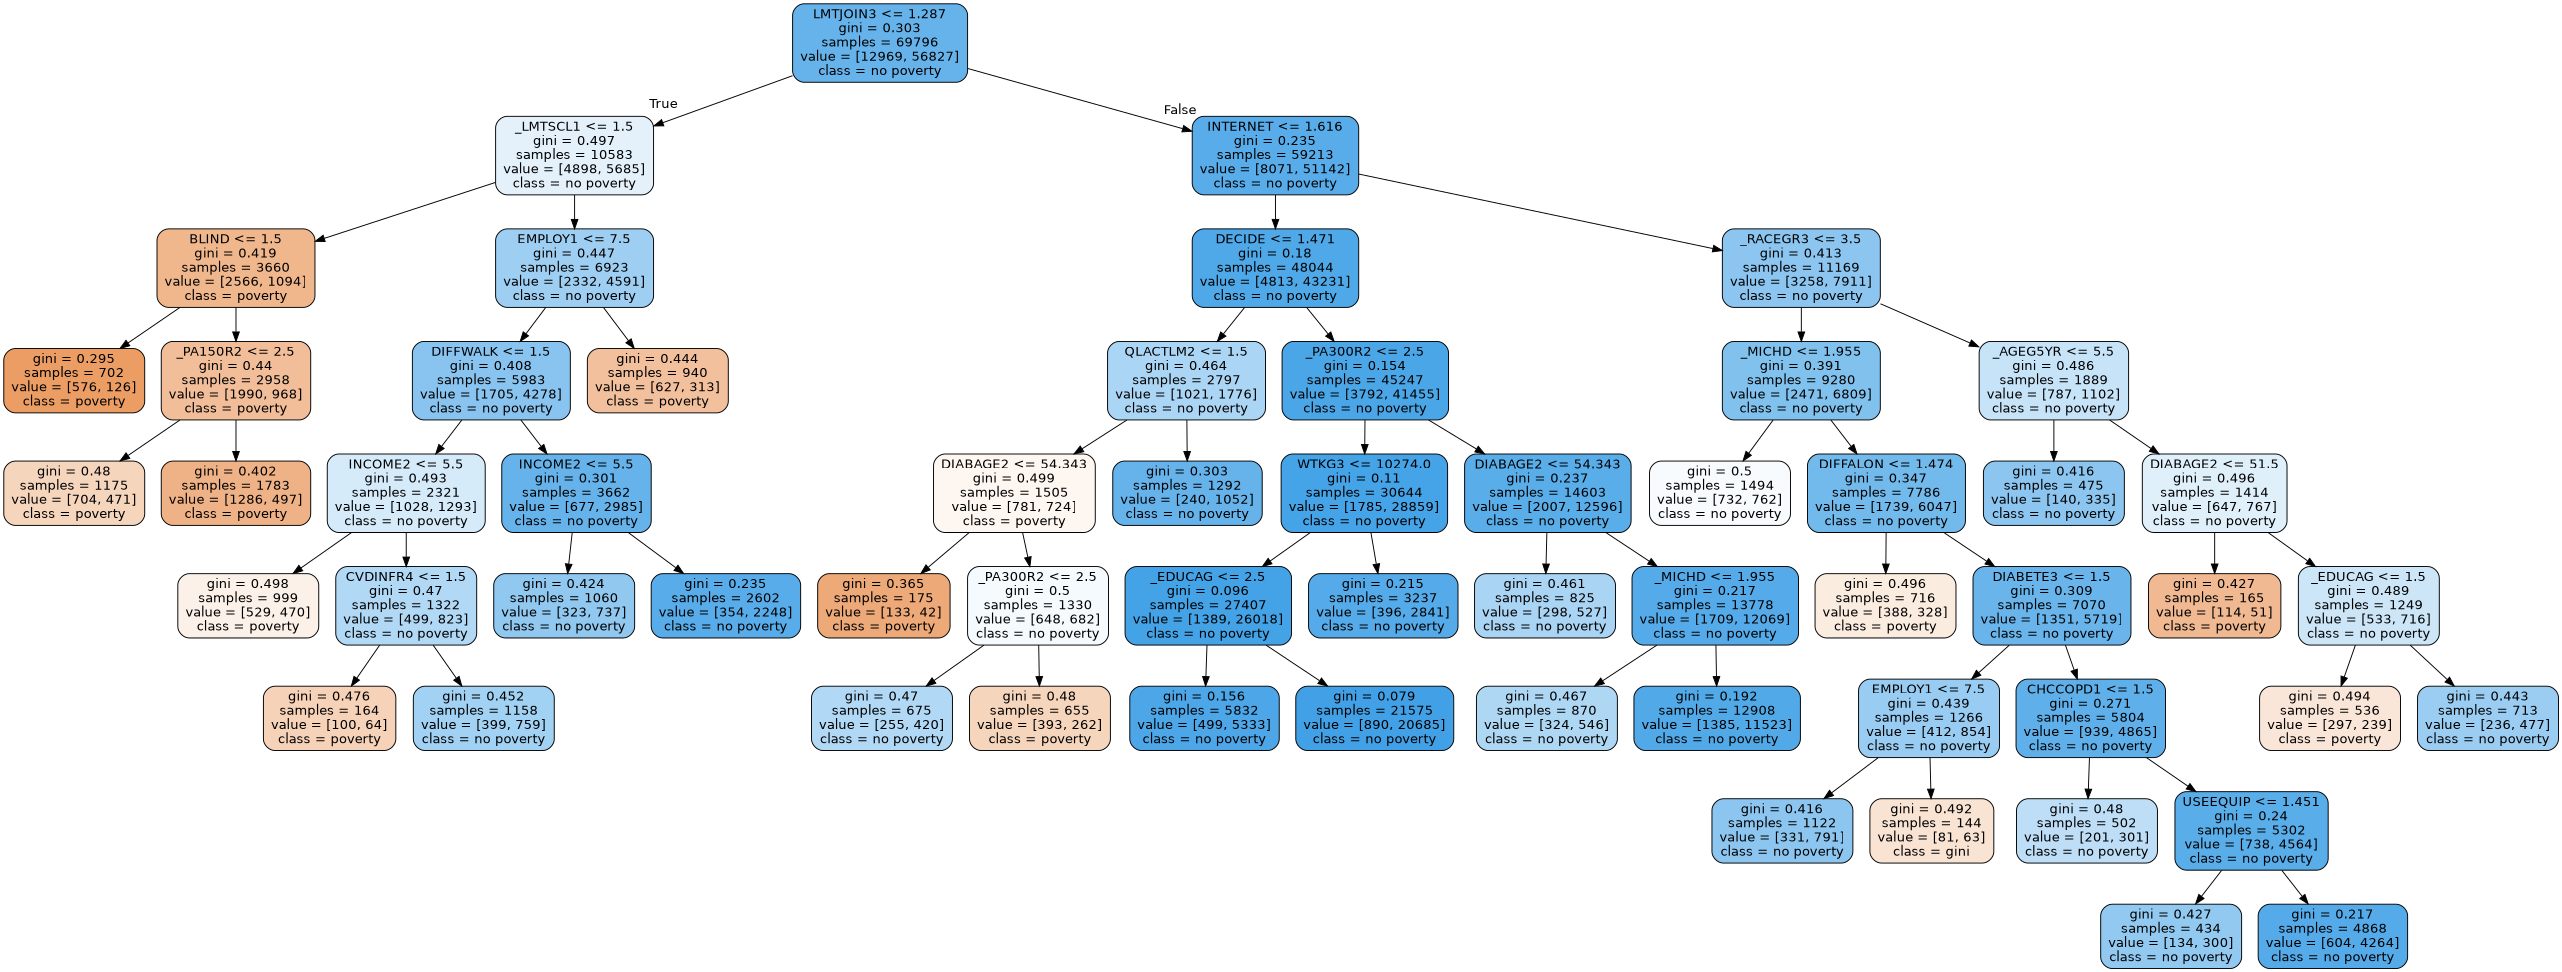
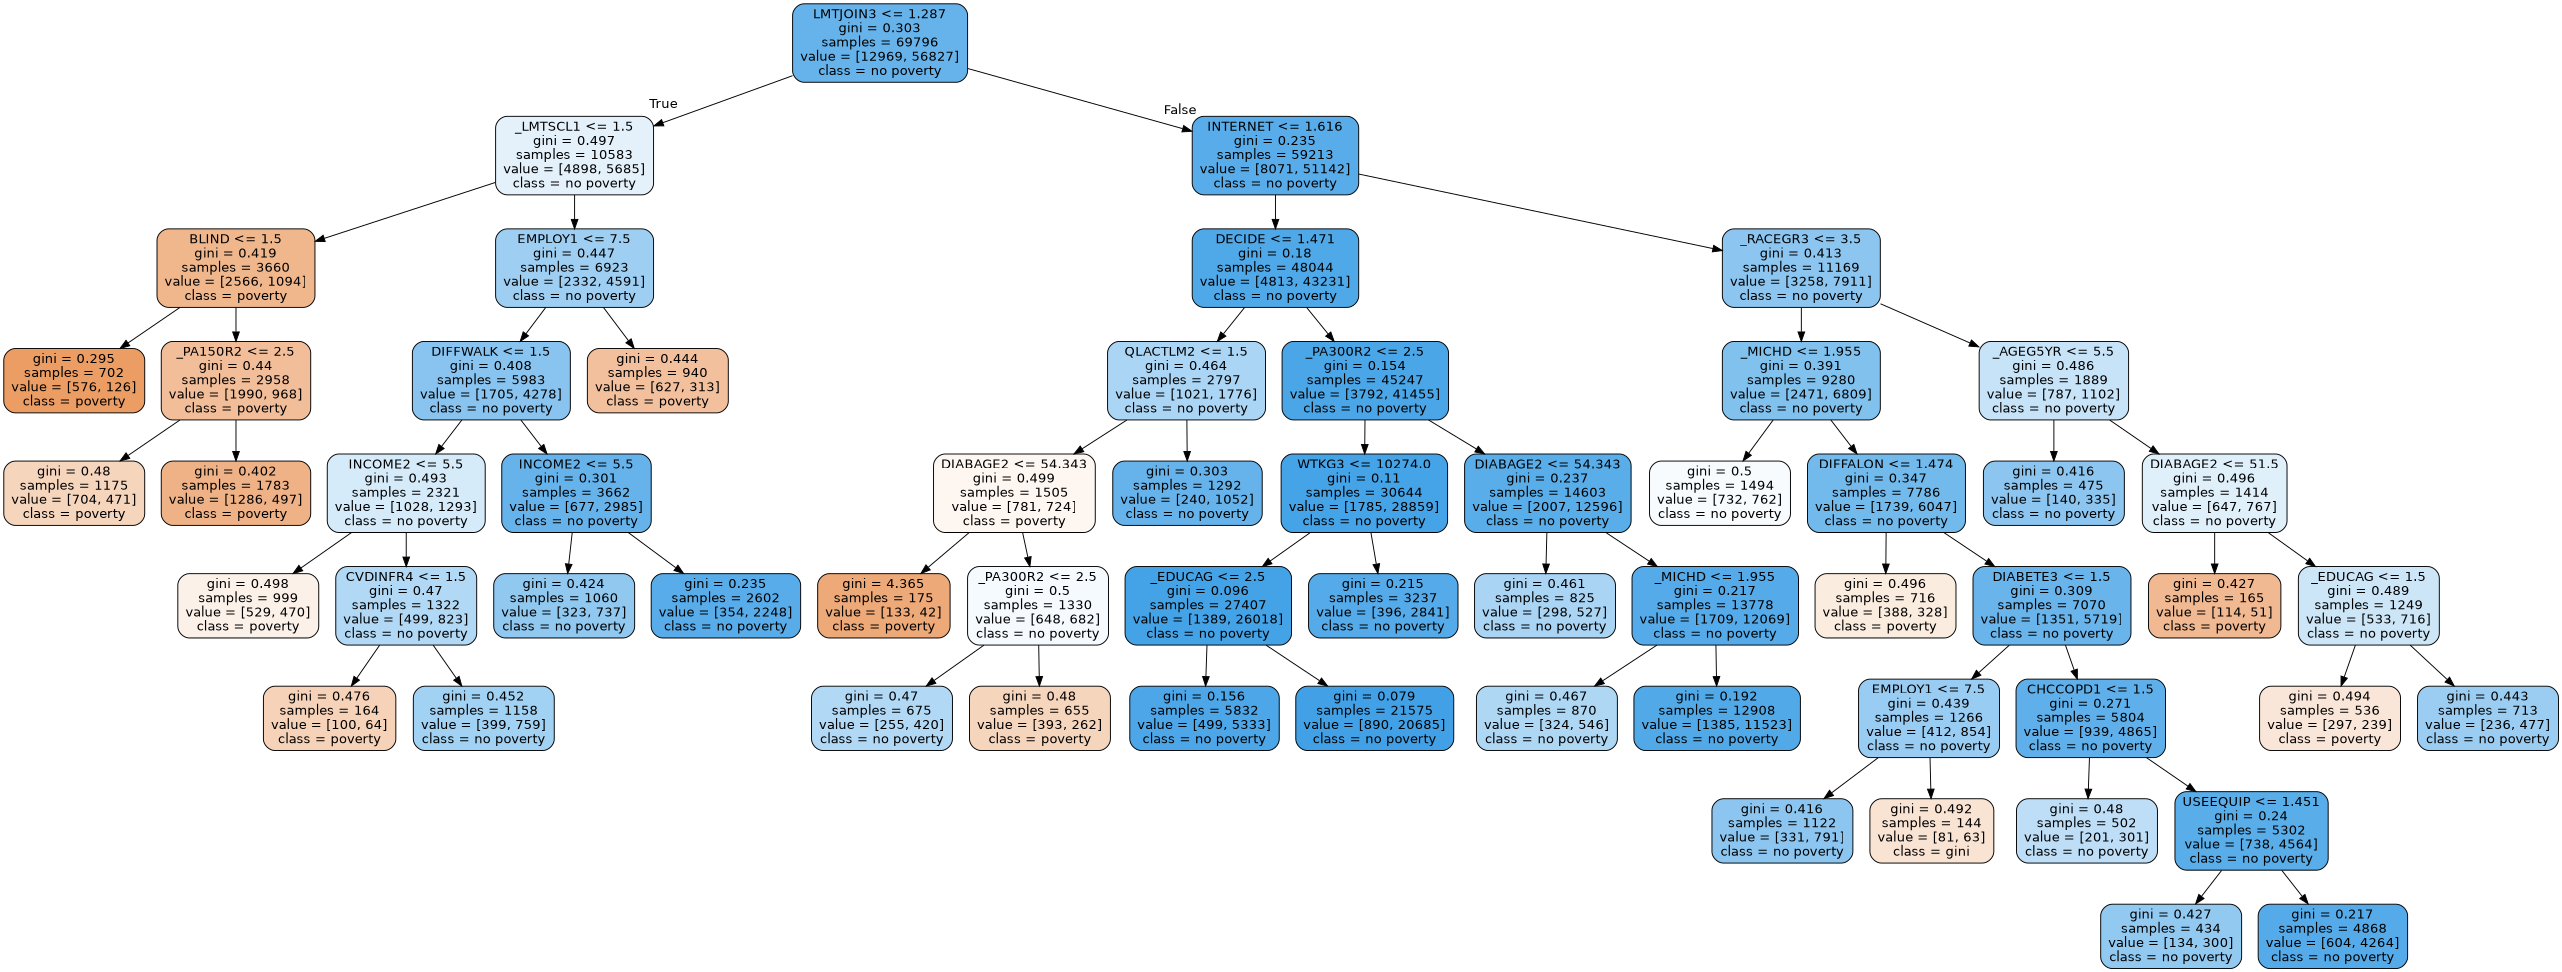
node "gini = 0.365 samples = 175 value = [133, 42] class = poverty": label "gini = 0.365 samples = 175 value = [133, 42] class = poverty" -> "gini = 4.365 samples = 175 value = [133, 42] class = poverty"
